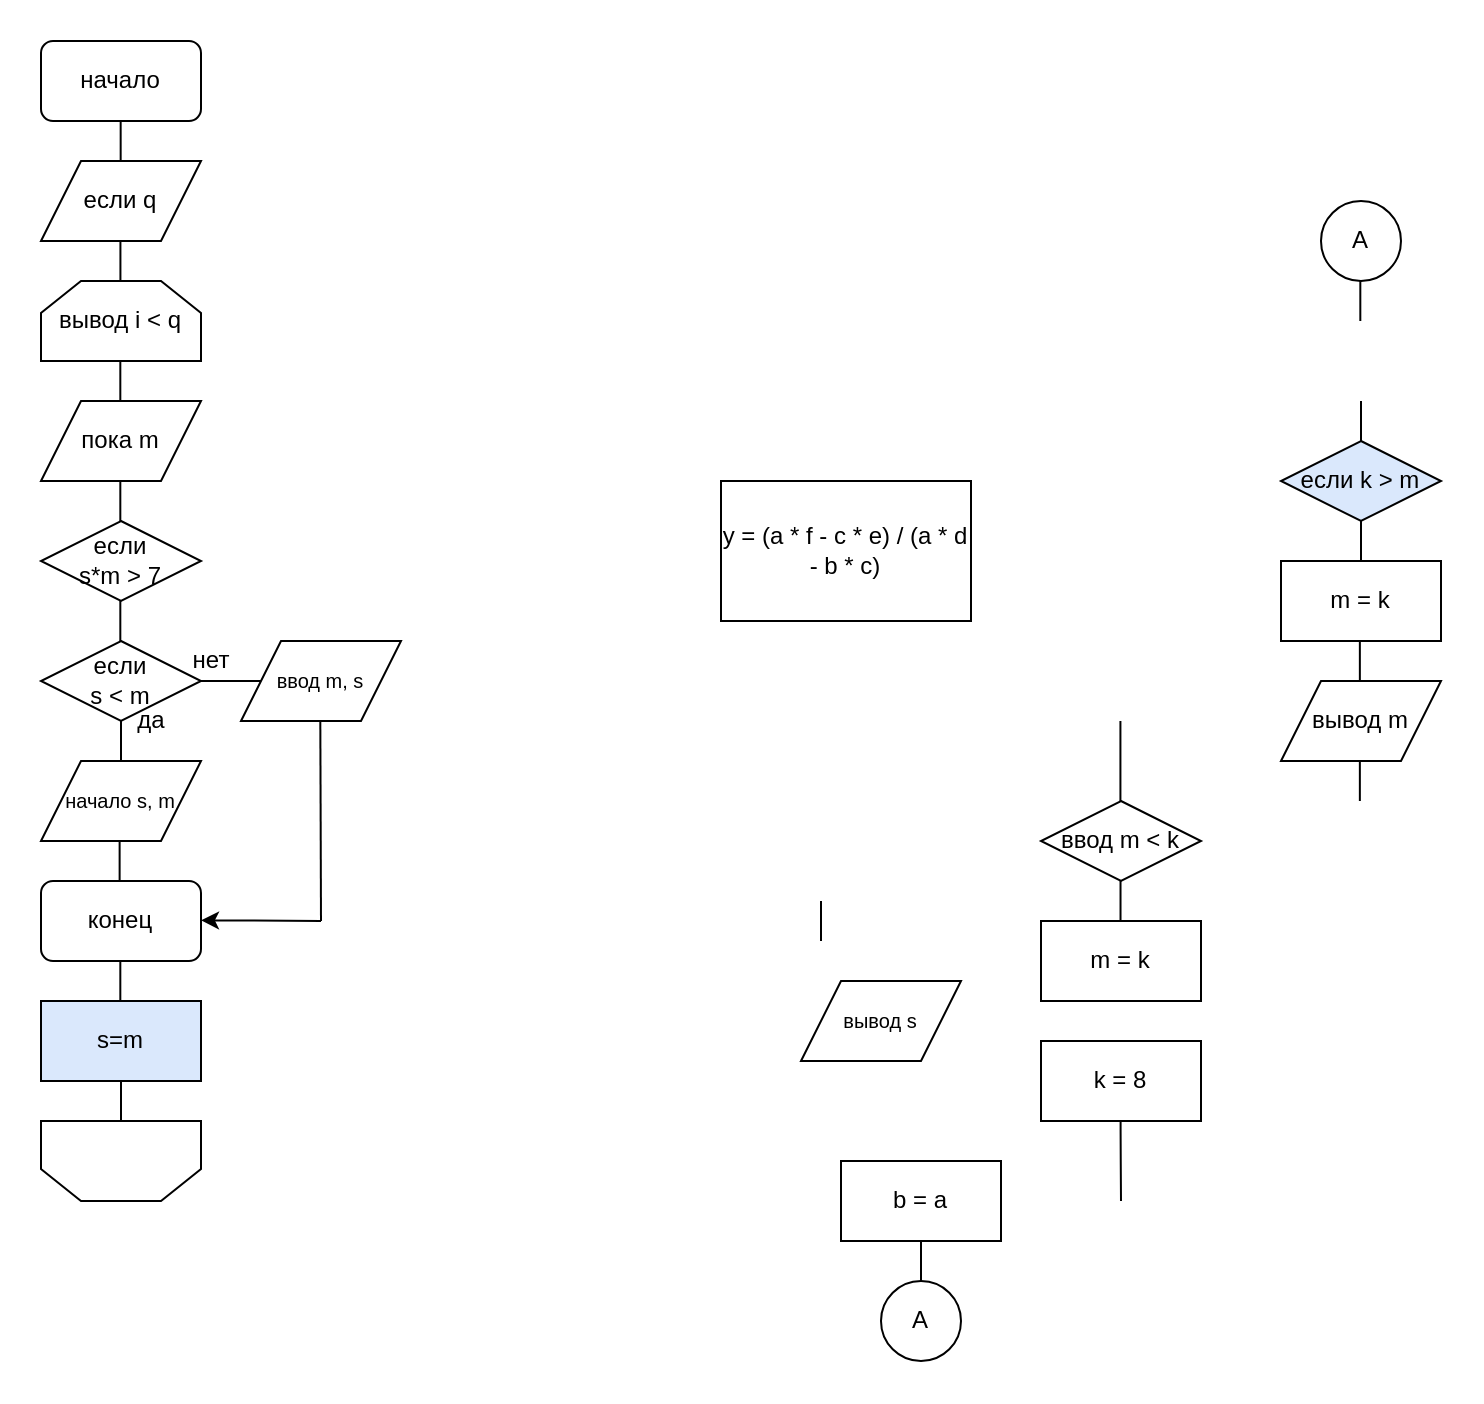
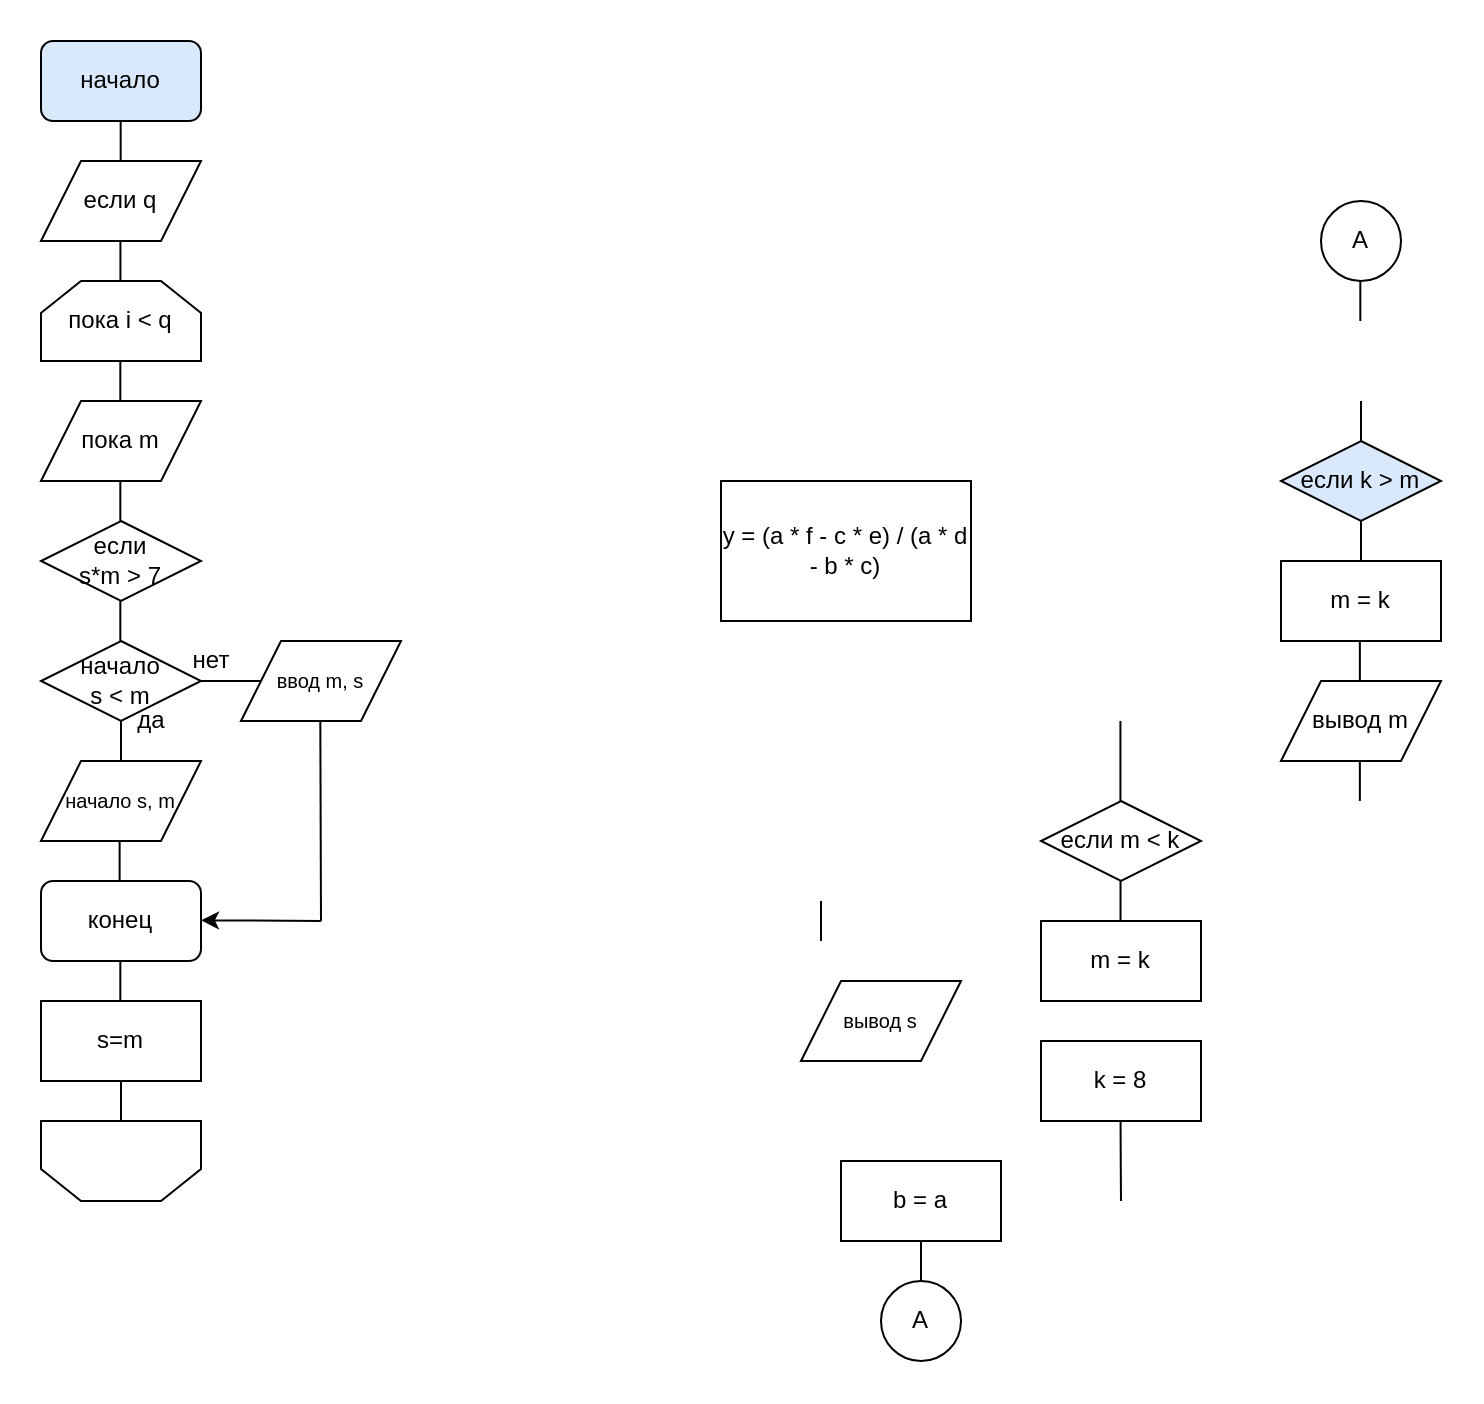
node "начало": fillcolor #ffffff -> #dae8fc
node "вывод i < q": label "вывод i < q" -> "пока i < q"
node "если s < m": label "если s < m" -> "начало s < m"
node "ввод m < k": label "ввод m < k" -> "если m < k"
node "s=m": fillcolor #dae8fc -> #ffffff
